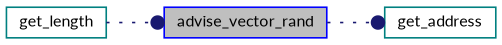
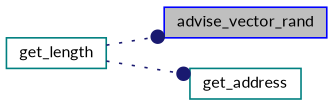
edge "advise_vector_rand" -> "get_address": now "get_length" -> "get_address"
